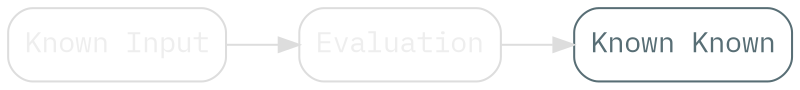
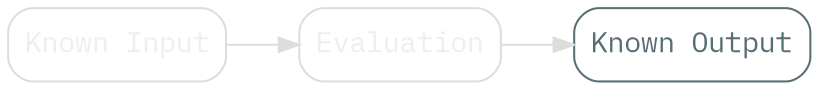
node "Known Known": label "Known Known" -> "Known Output"
